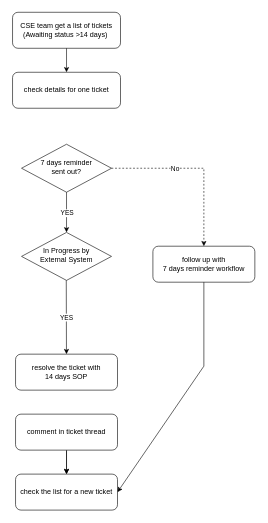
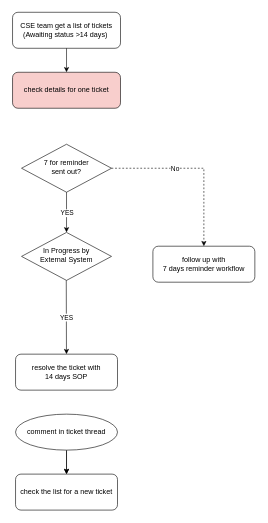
node "check details for one ticket": fillcolor #ffffff -> #f8cecc
node "7 days reminder sent out?": label "7 days reminder sent out?" -> "7 for reminder sent out?"
edge "follow up with 7 days reminder workflow" -> "check the list for a new ticket": removed
node "comment in ticket thread": shape rounded rectangle -> ellipse
